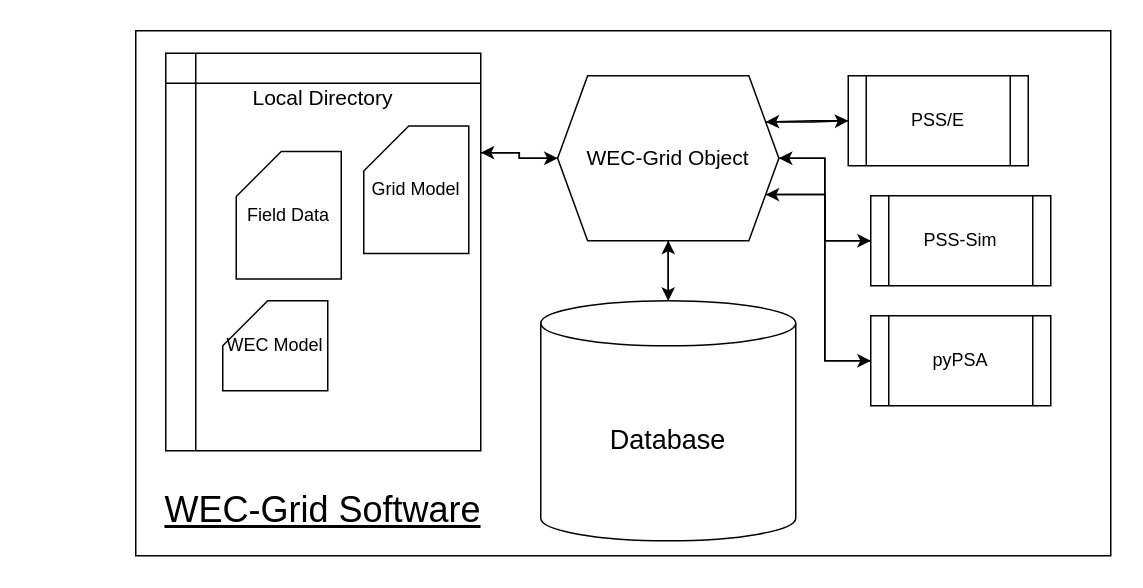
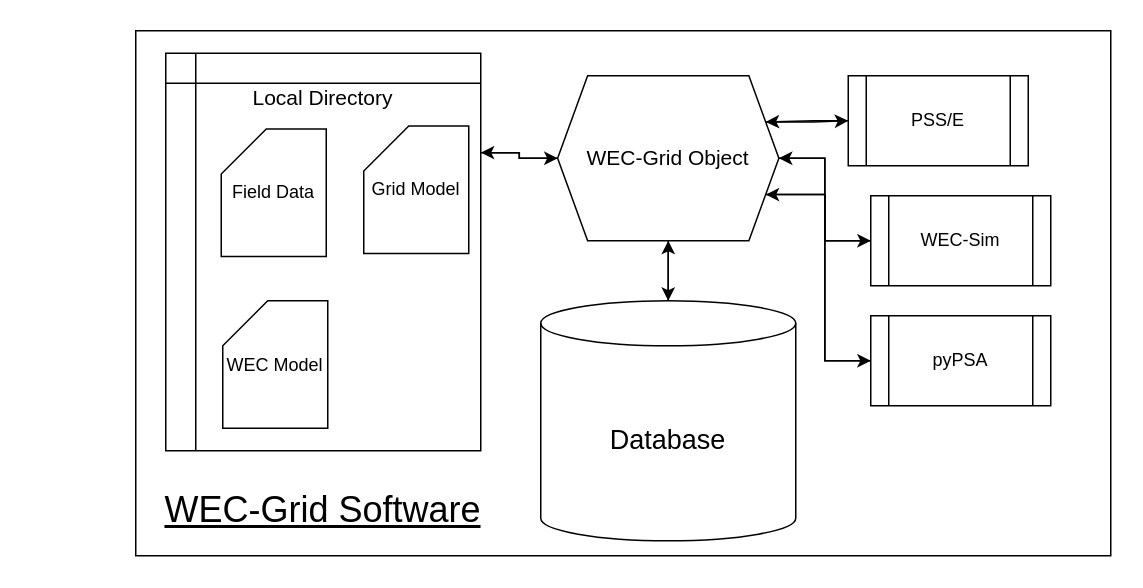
node "Field Data": moved (289, 215) -> (274, 193)
node "PSS-Sim": label "PSS-Sim" -> "WEC-Sim"
node "WEC Model": size 105x90 -> 105x128
